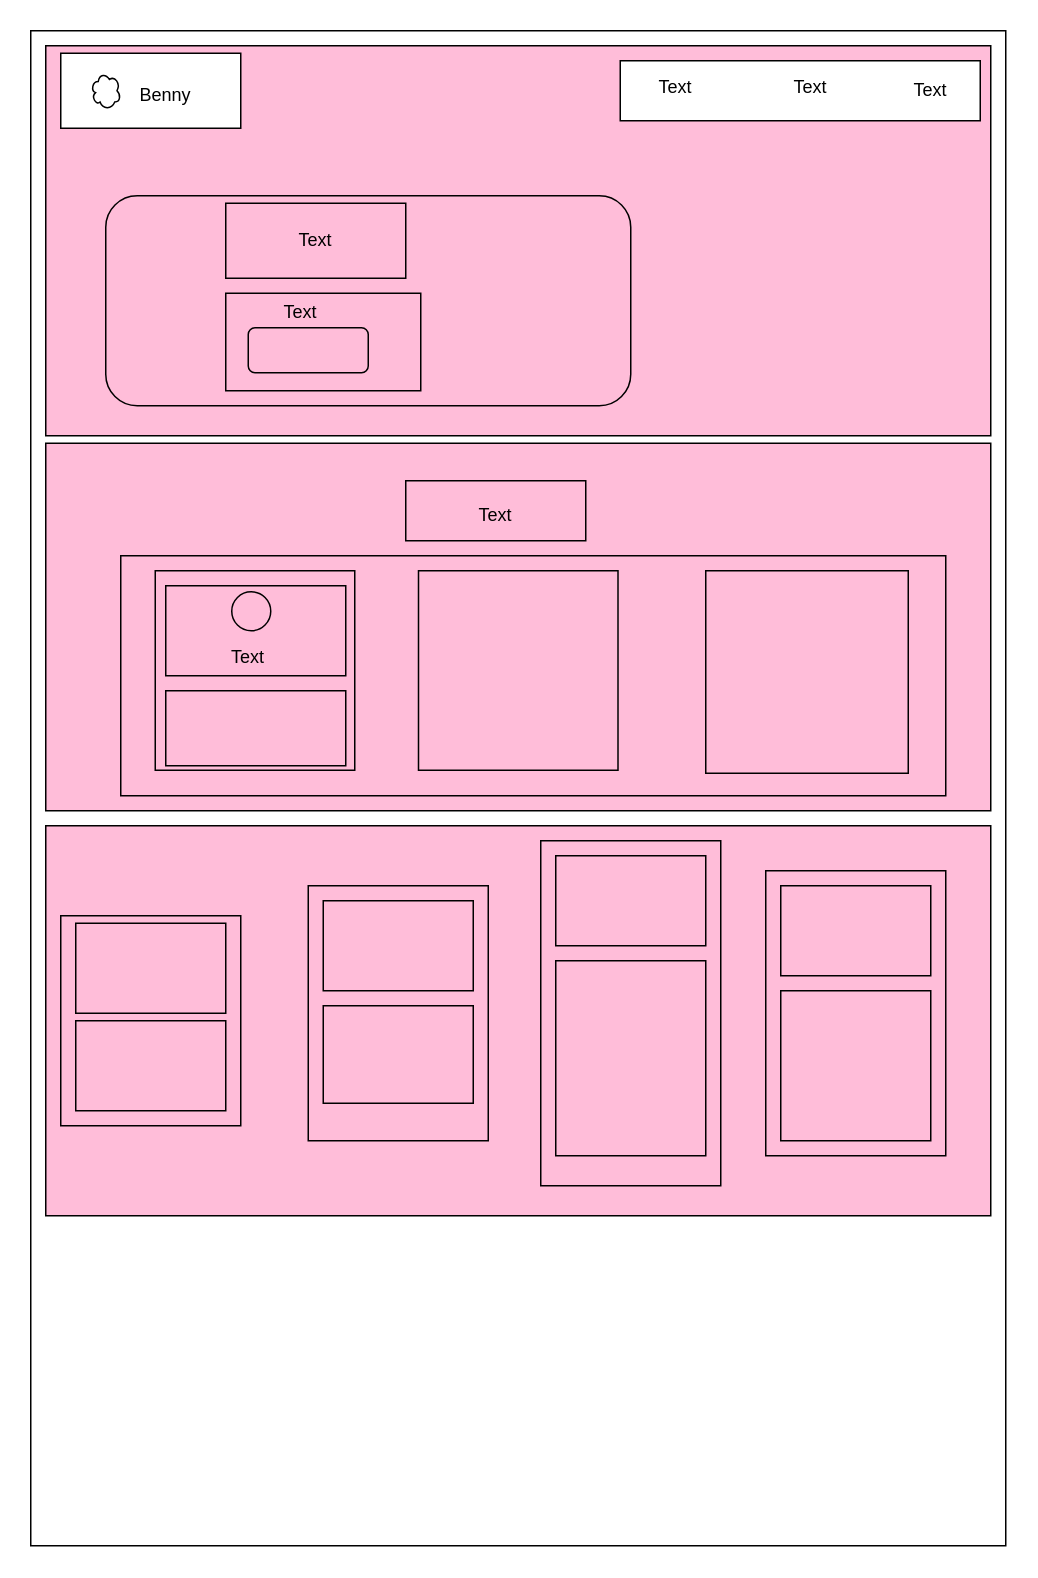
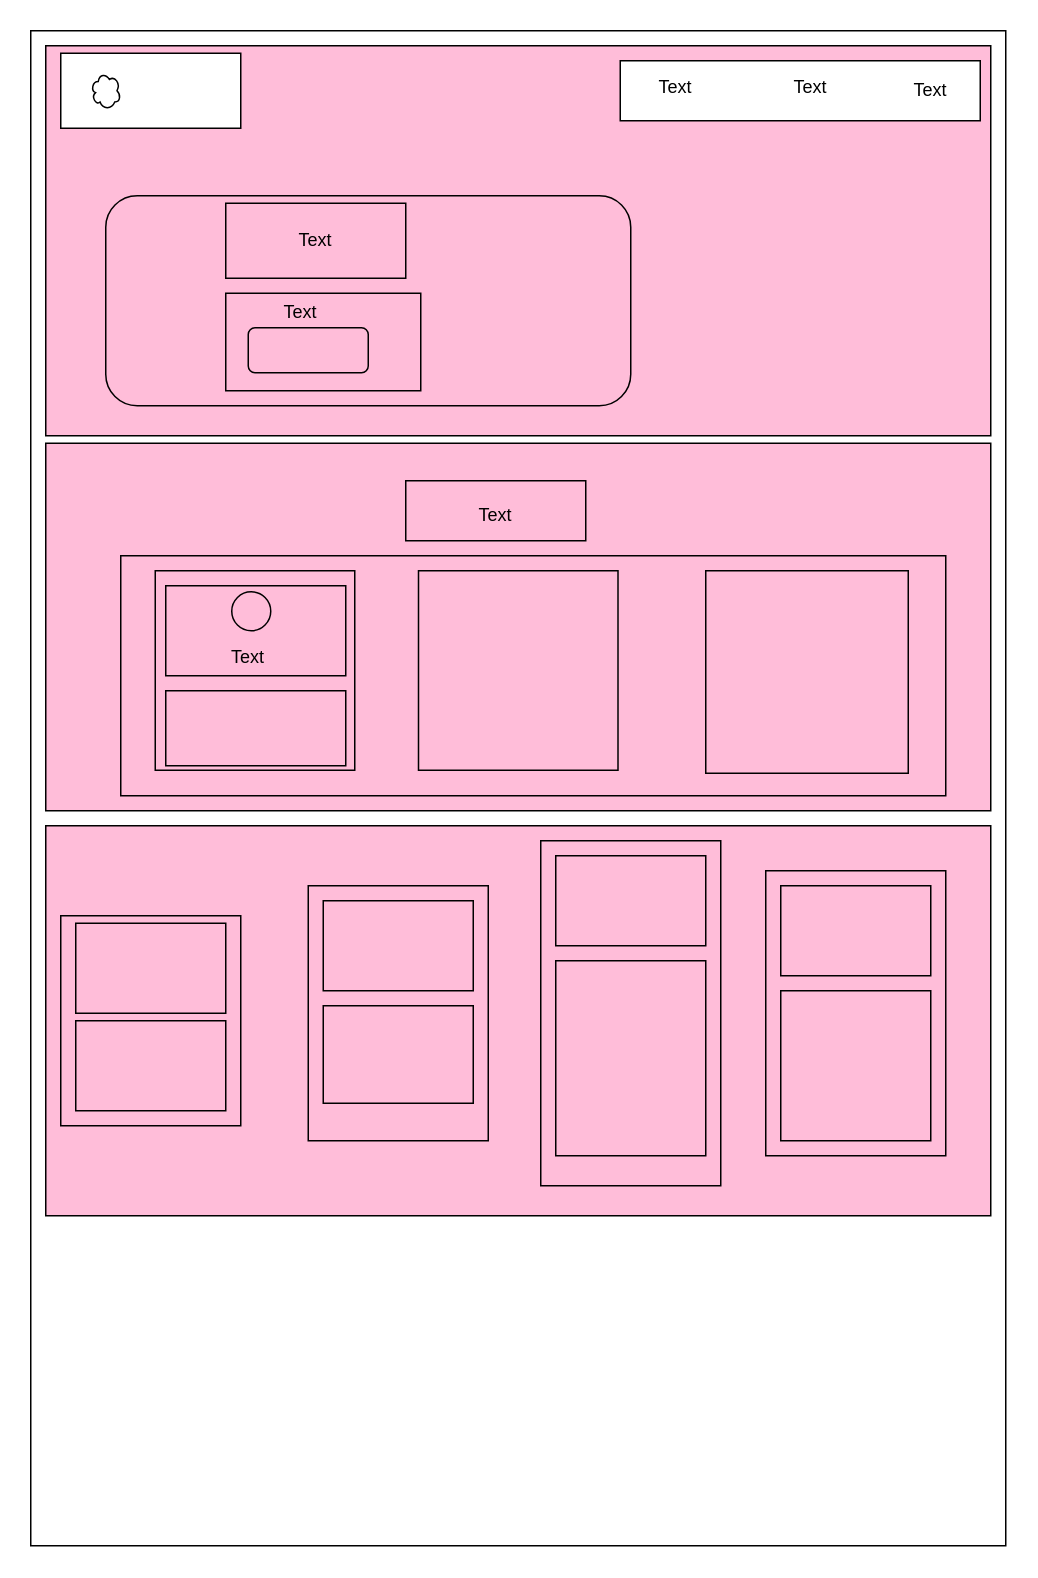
node "Benny": removed
